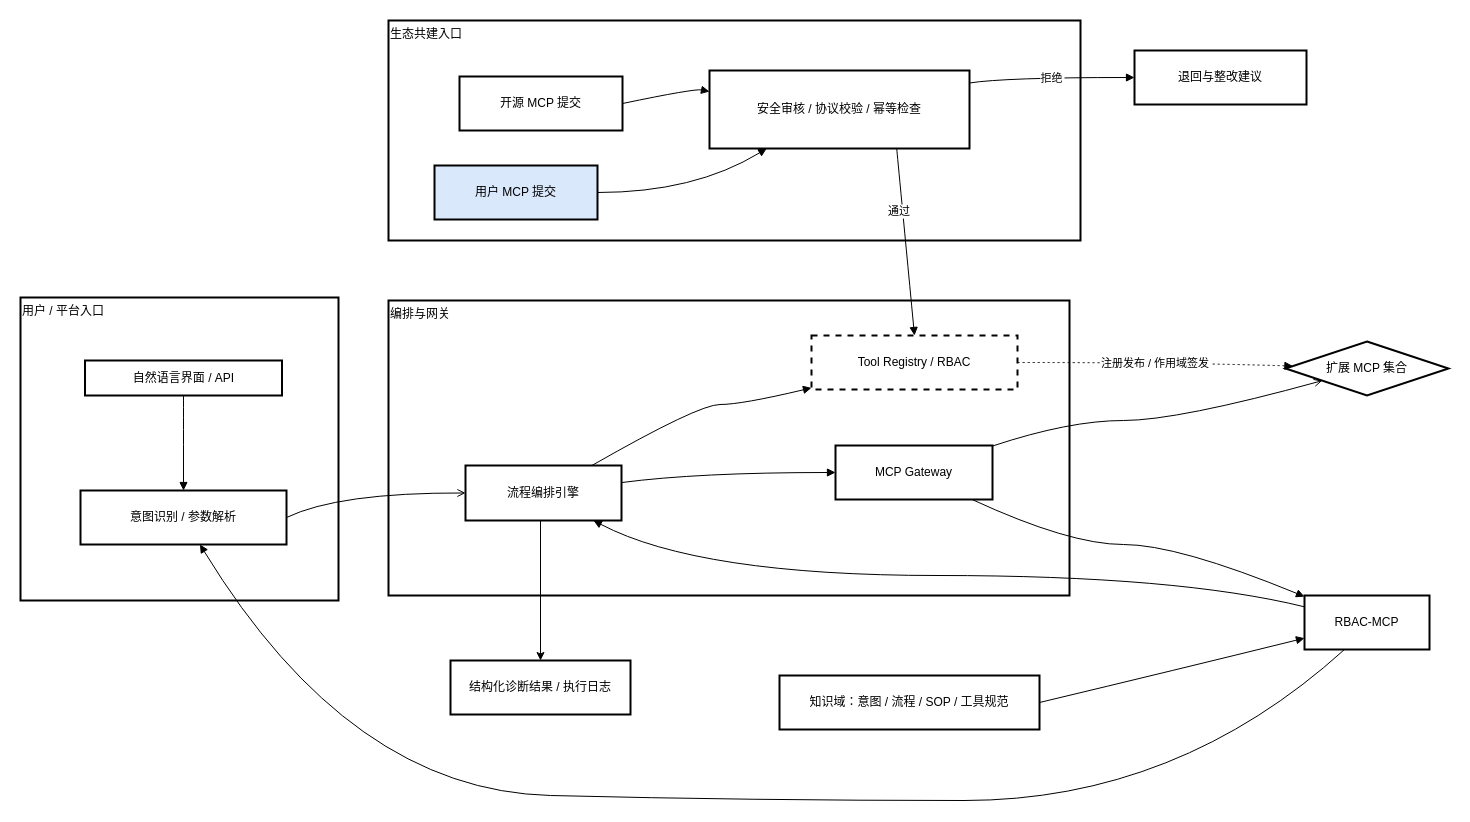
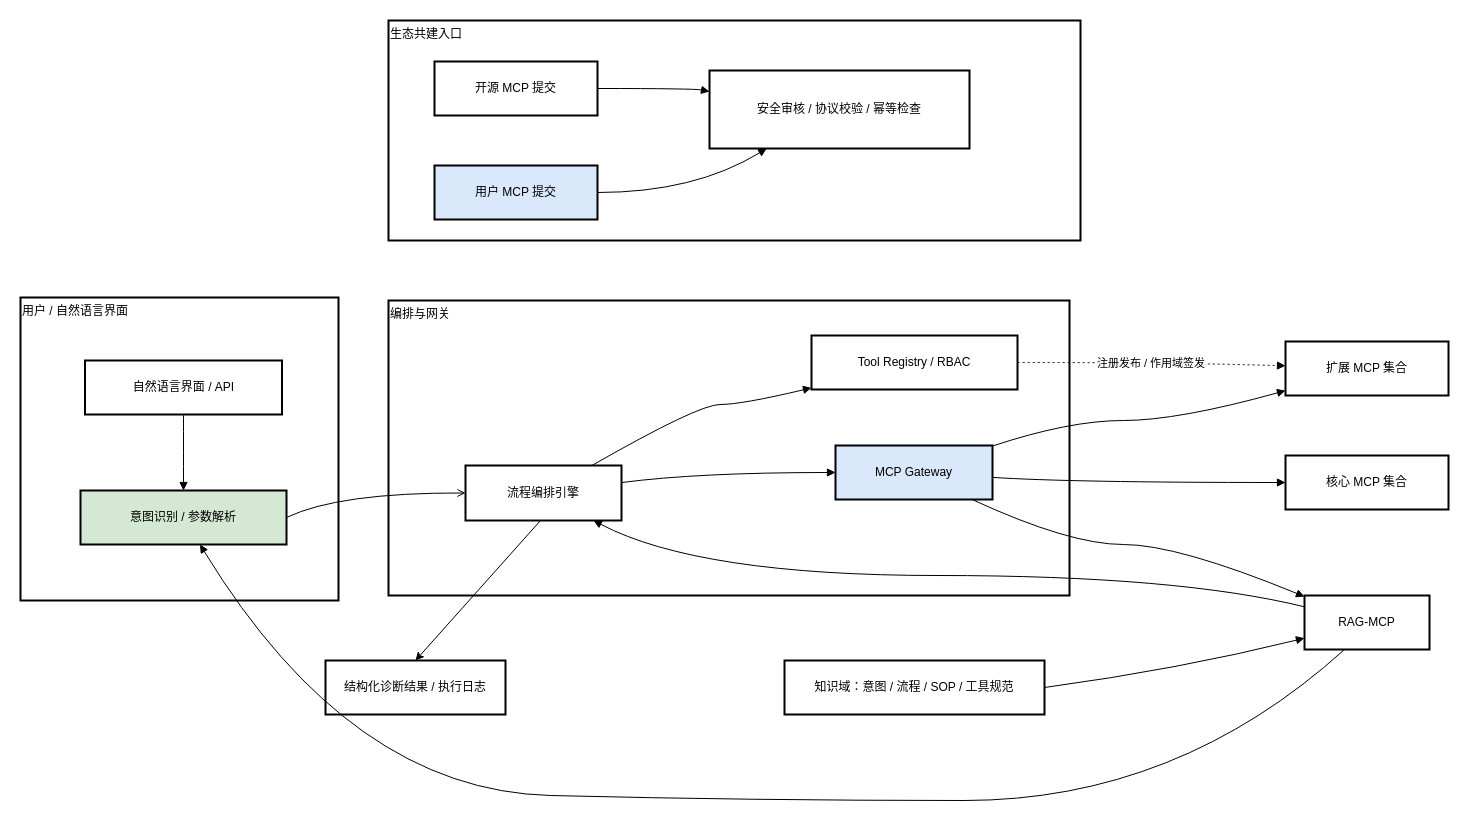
edge "安全审核 / 协议校验 / 幂等检查" -> "退回与整改建议": removed, label "拒绝"
node "退回与整改建议": removed
node "开源 MCP 提交": moved (541, 104) -> (516, 89)
edge "安全审核 / 协议校验 / 幂等检查" -> "Tool Registry / RBAC": removed, label "通过"
node "用户 / 平台入口": label "用户 / 平台入口" -> "用户 / 自然语言界面"
node "Tool Registry / RBAC": style dashed -> solid
node "扩展 MCP 集合": shape diamond -> rectangle
node "自然语言界面 / API": size 197x35 -> 197x54
edge "MCP Gateway" -> "扩展 MCP 集合": arrowhead open -> block
node "MCP Gateway": fillcolor #ffffff -> #dae8fc
edge "MCP Gateway" -> "核心 MCP 集合": added
node "核心 MCP 集合": added
node "意图识别 / 参数解析": fillcolor #ffffff -> #d5e8d4
node "RBAC-MCP": label "RBAC-MCP" -> "RAG-MCP"
node "结构化诊断结果 / 执行日志": moved (541, 688) -> (416, 688)
node "知识域：意图 / 流程 / SOP / 工具规范": moved (910, 703) -> (915, 688)
